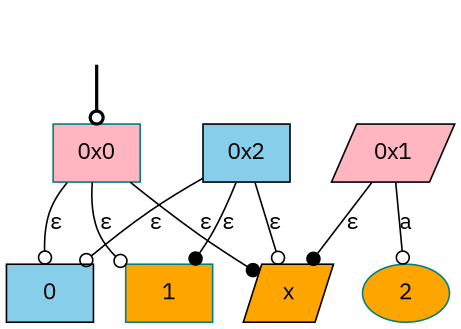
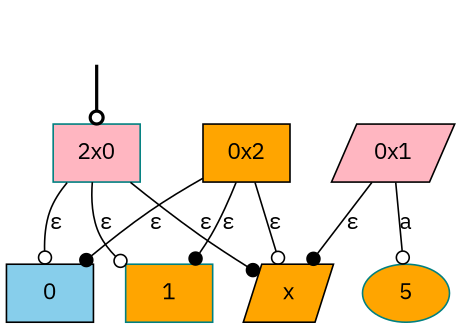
node "0x0": label "0x0" -> "2x0"
node "0x2": fillcolor skyblue -> orange
edge "0x2" -> "0": arrowhead odot -> dot
node "2": label "2" -> "5"
